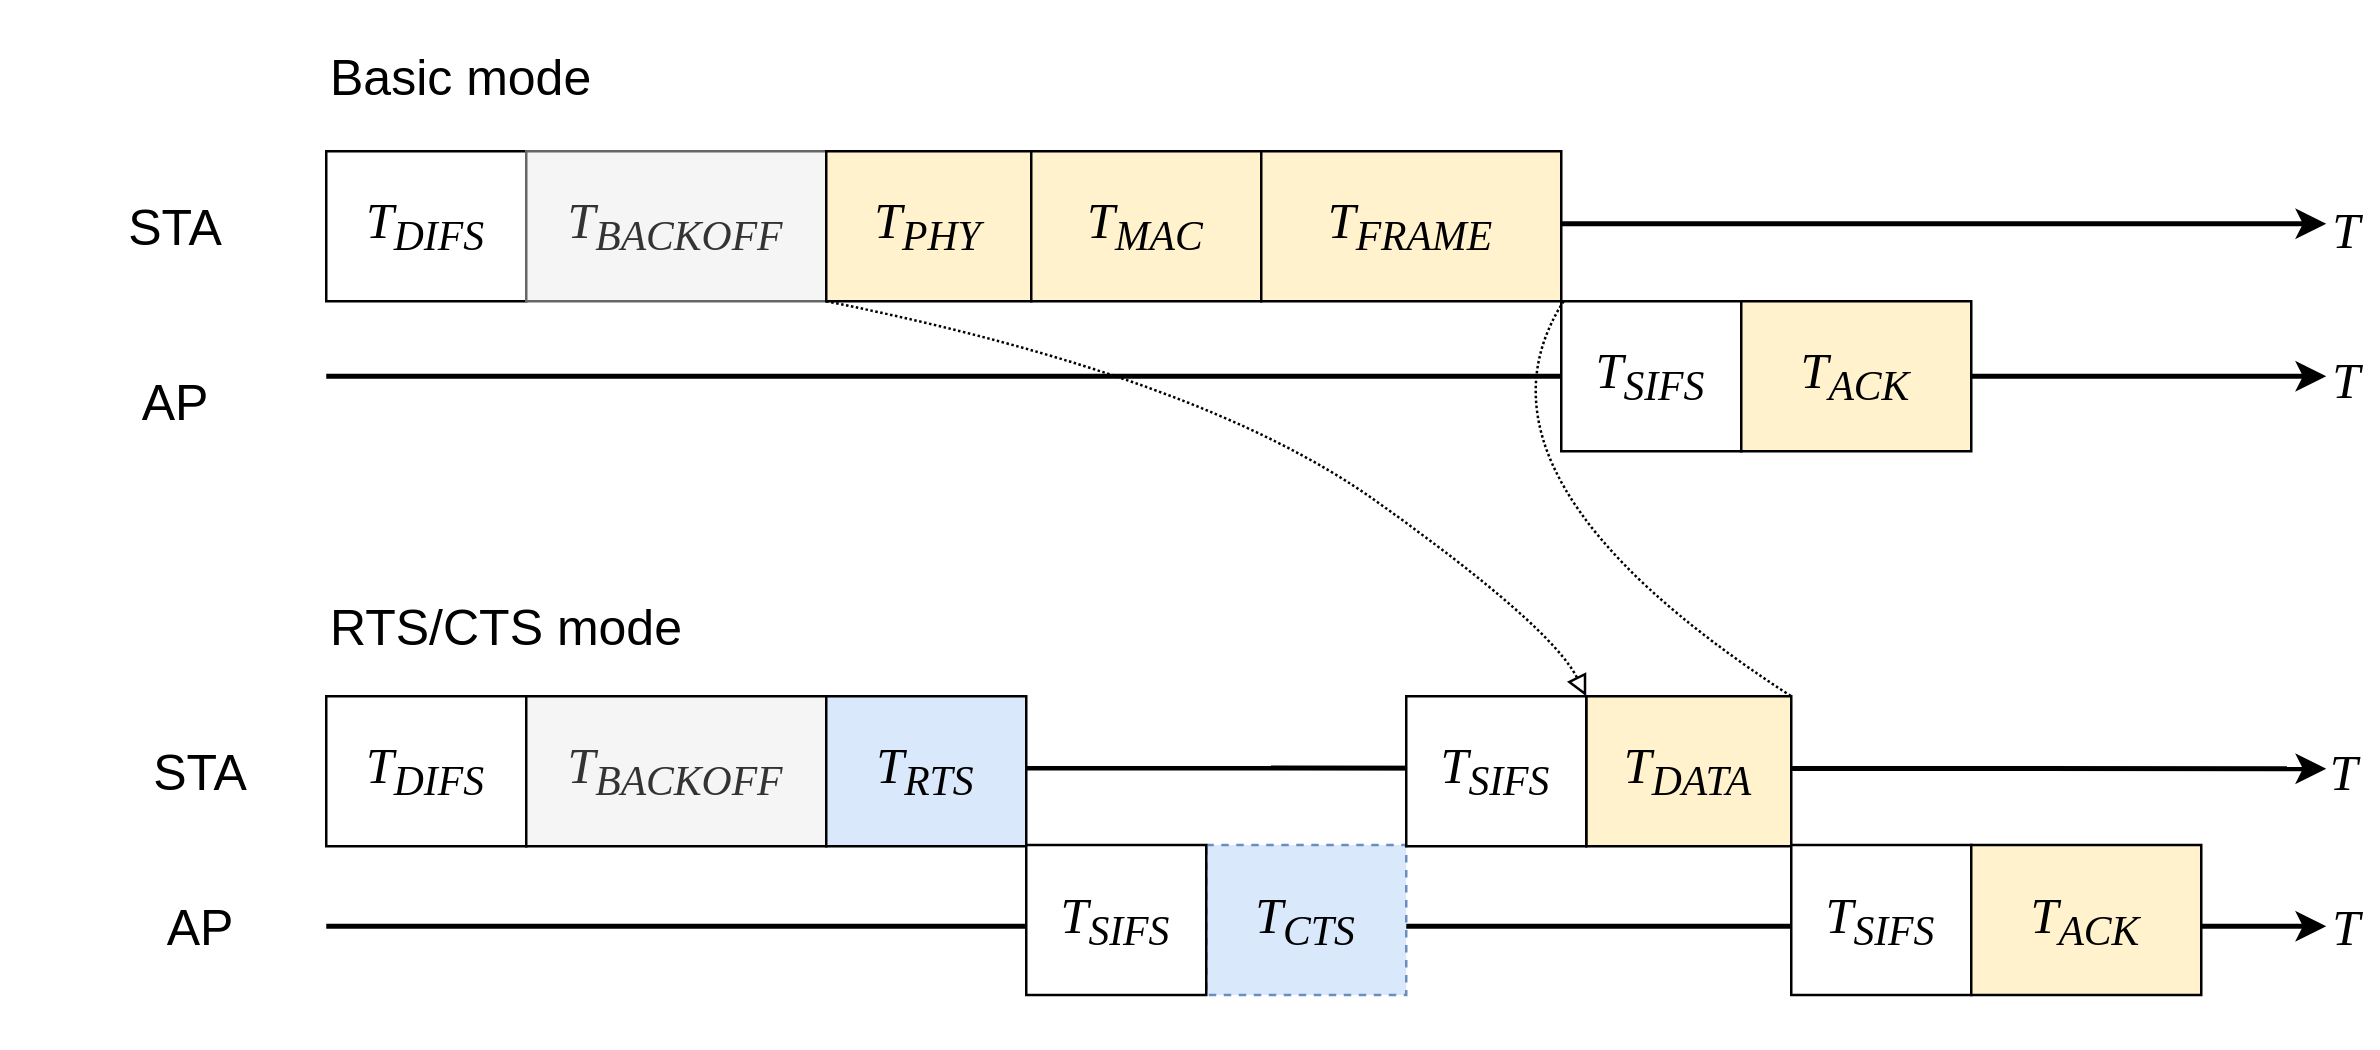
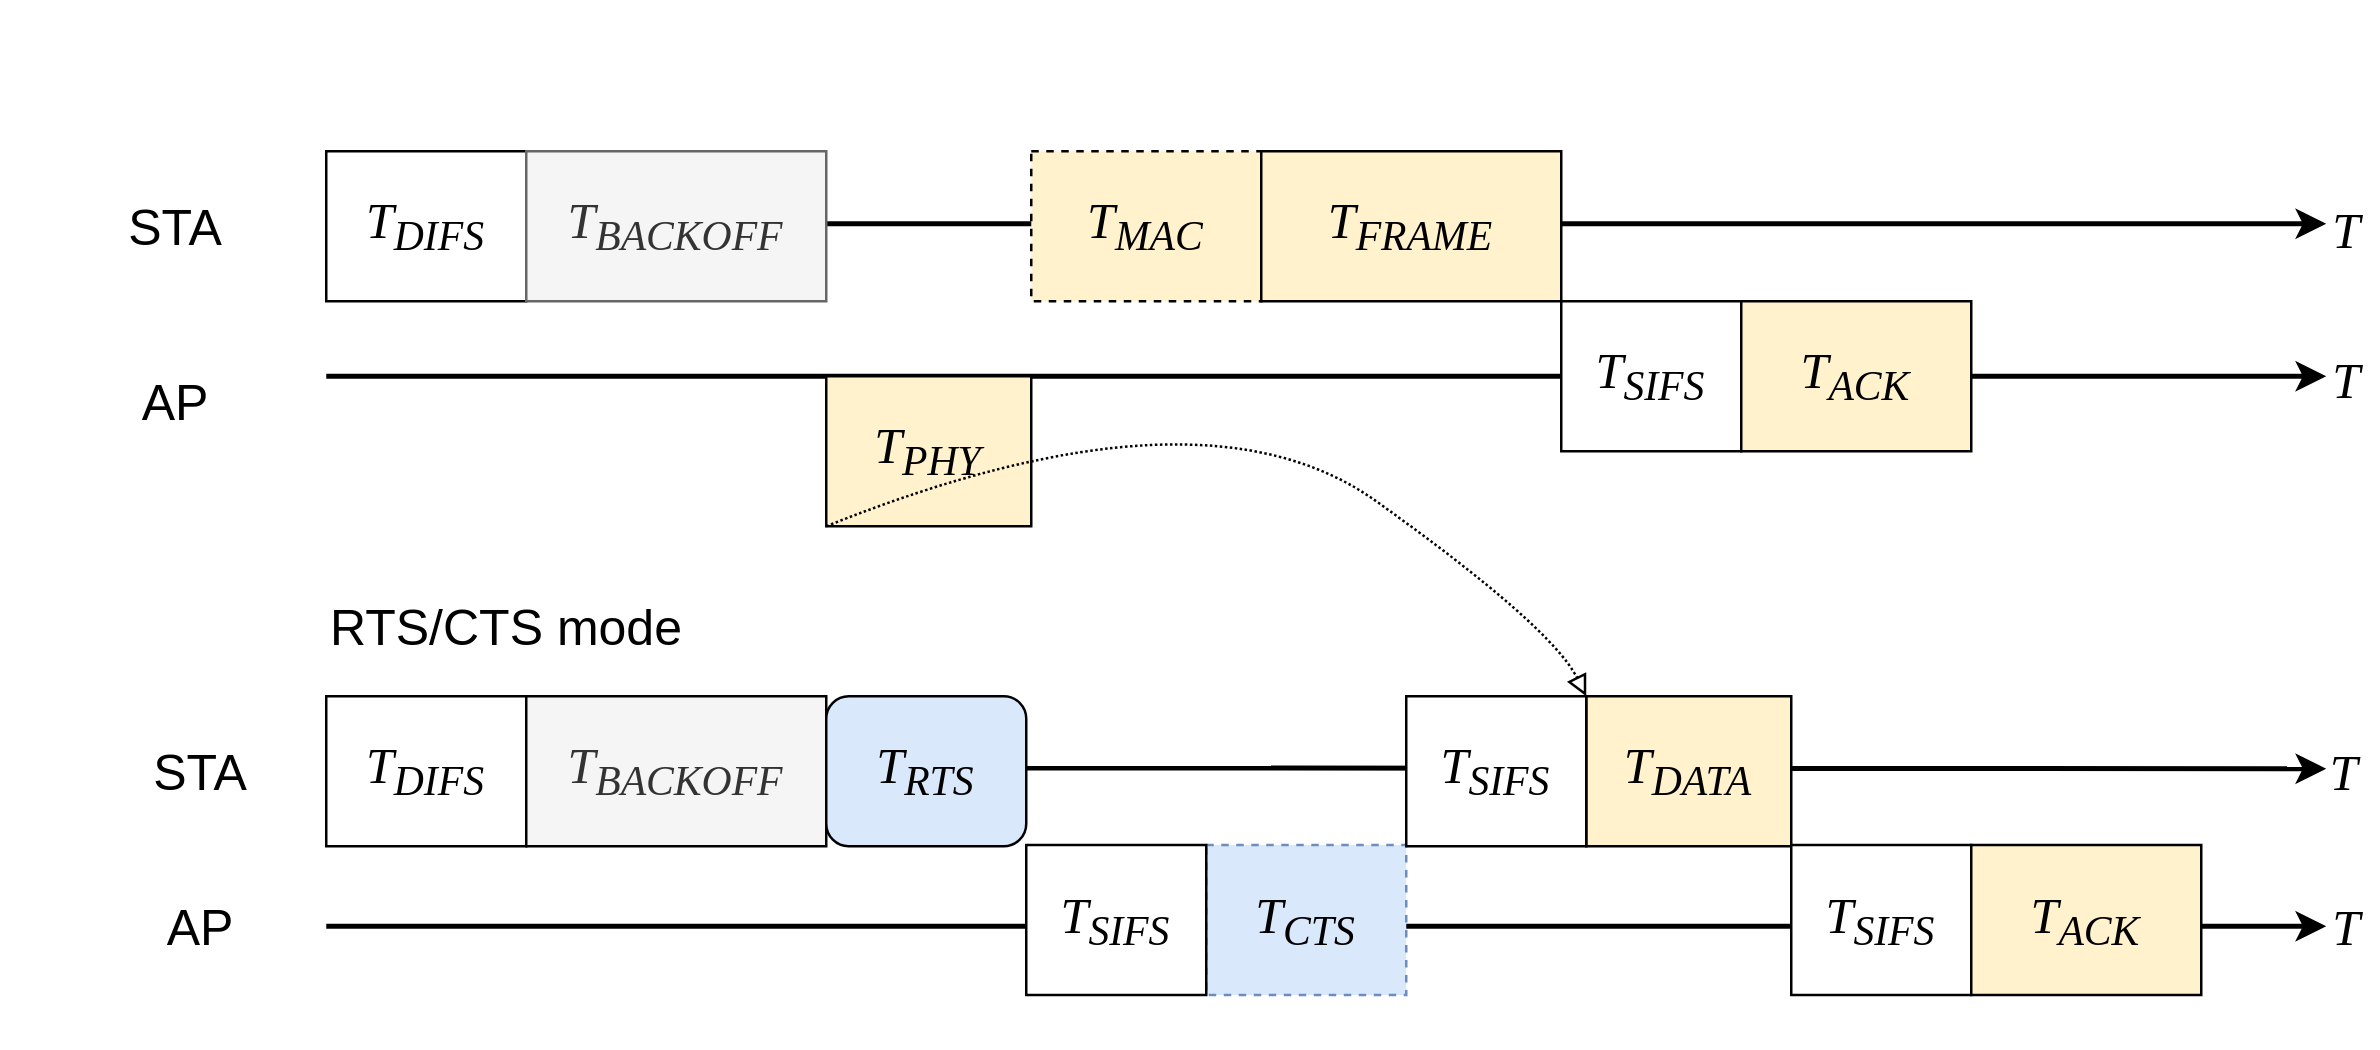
node "Basic mode": removed
node "TPHY": moved (929, 226) -> (929, 451)
node "TMAC": style solid -> dashed
edge "TFRAME" -- "TDATA": removed
node "TRTS": shape rectangle -> rounded rectangle
